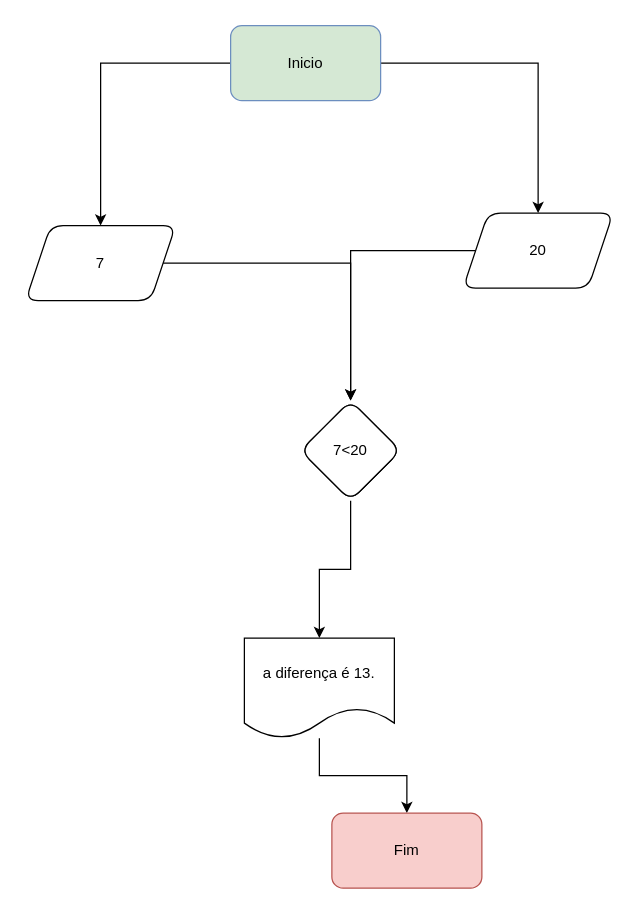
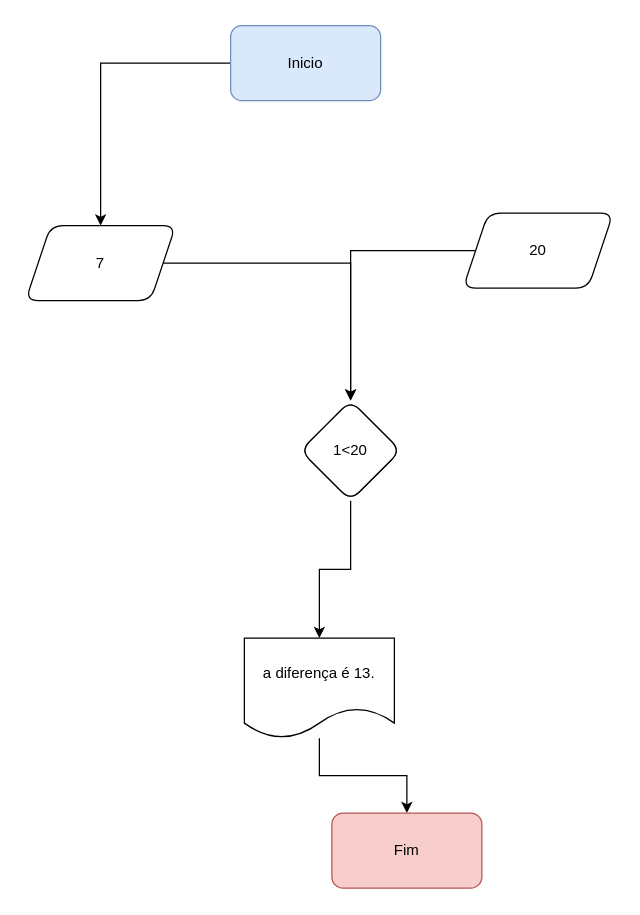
node "Inicio": fillcolor #d5e8d4 -> #dae8fc
edge "Inicio" -> "20": removed
node "7<20": label "7<20" -> "1<20"
